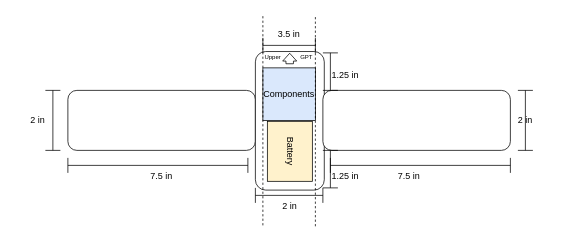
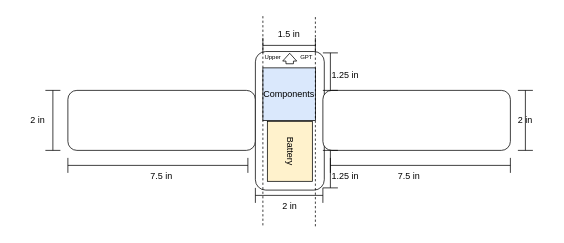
node "3.5 in": label "3.5 in" -> "1.5 in"
